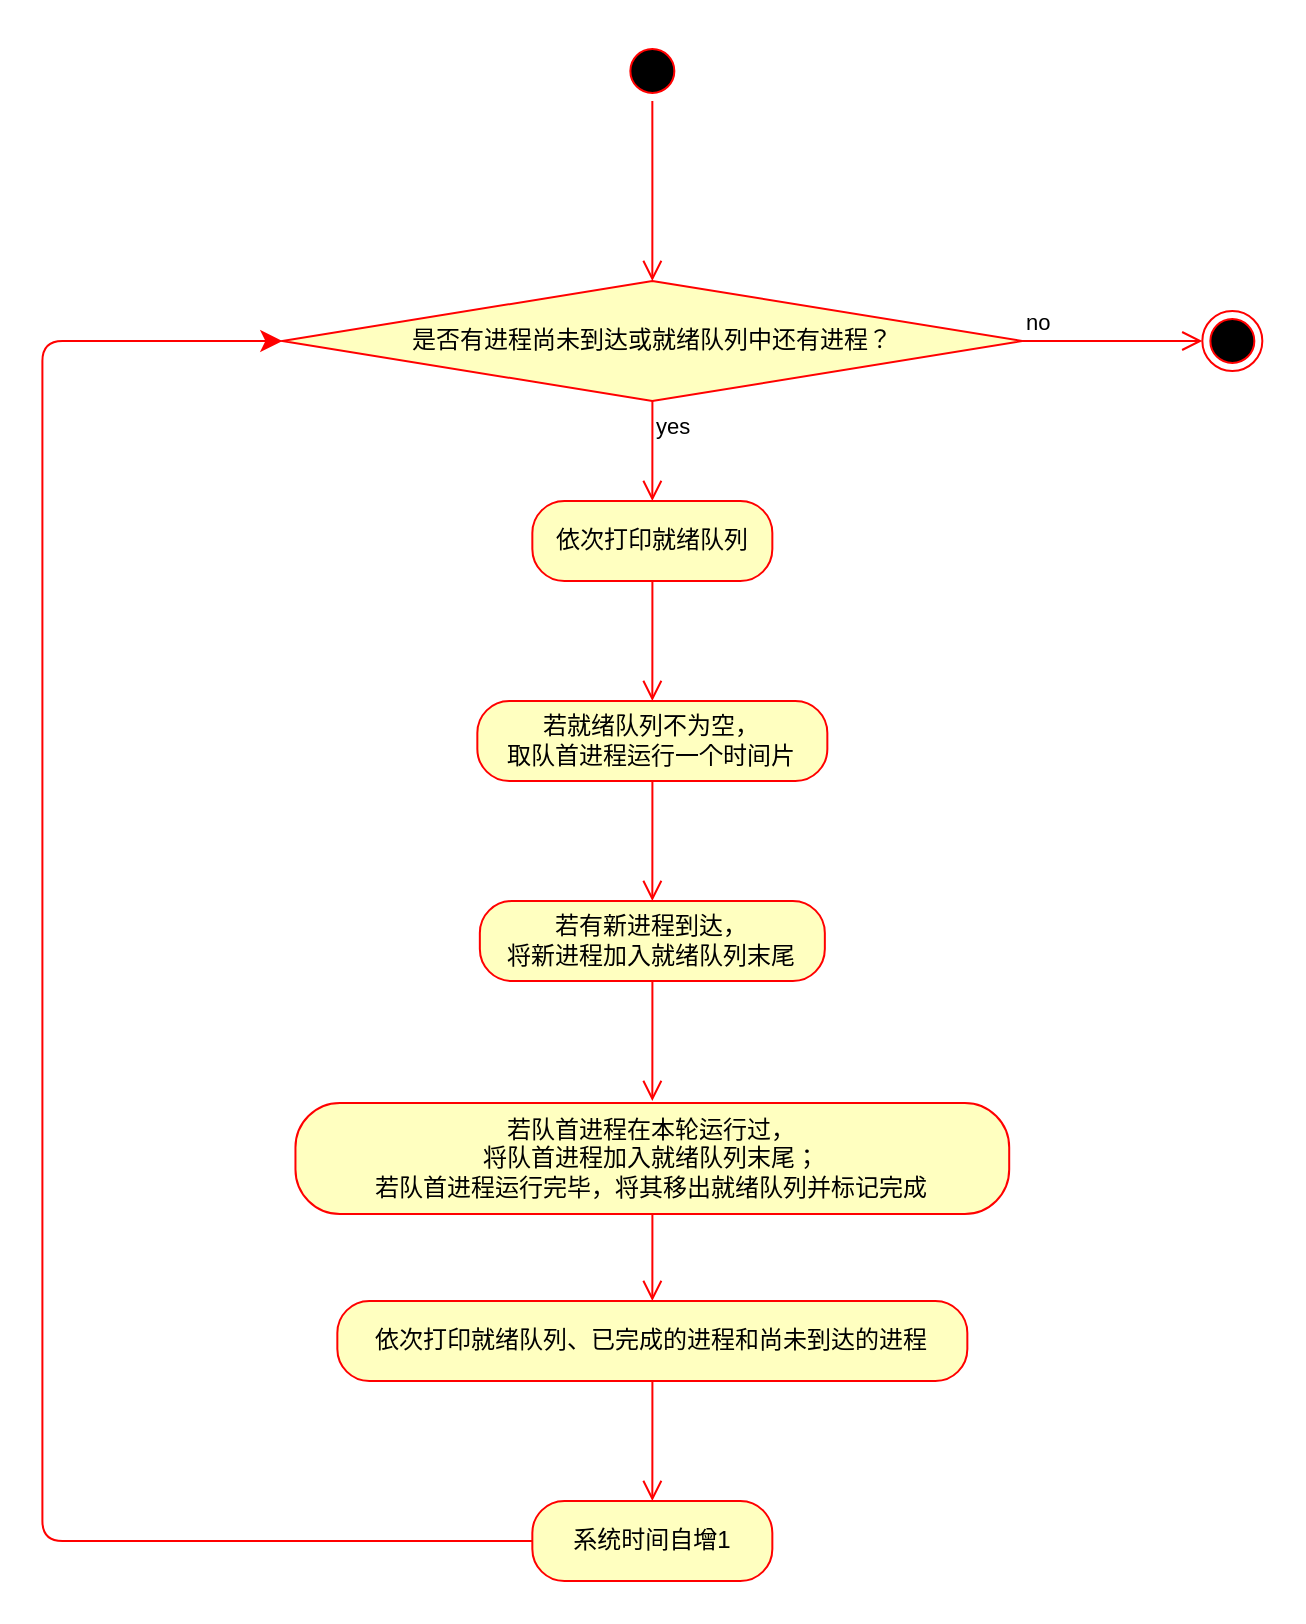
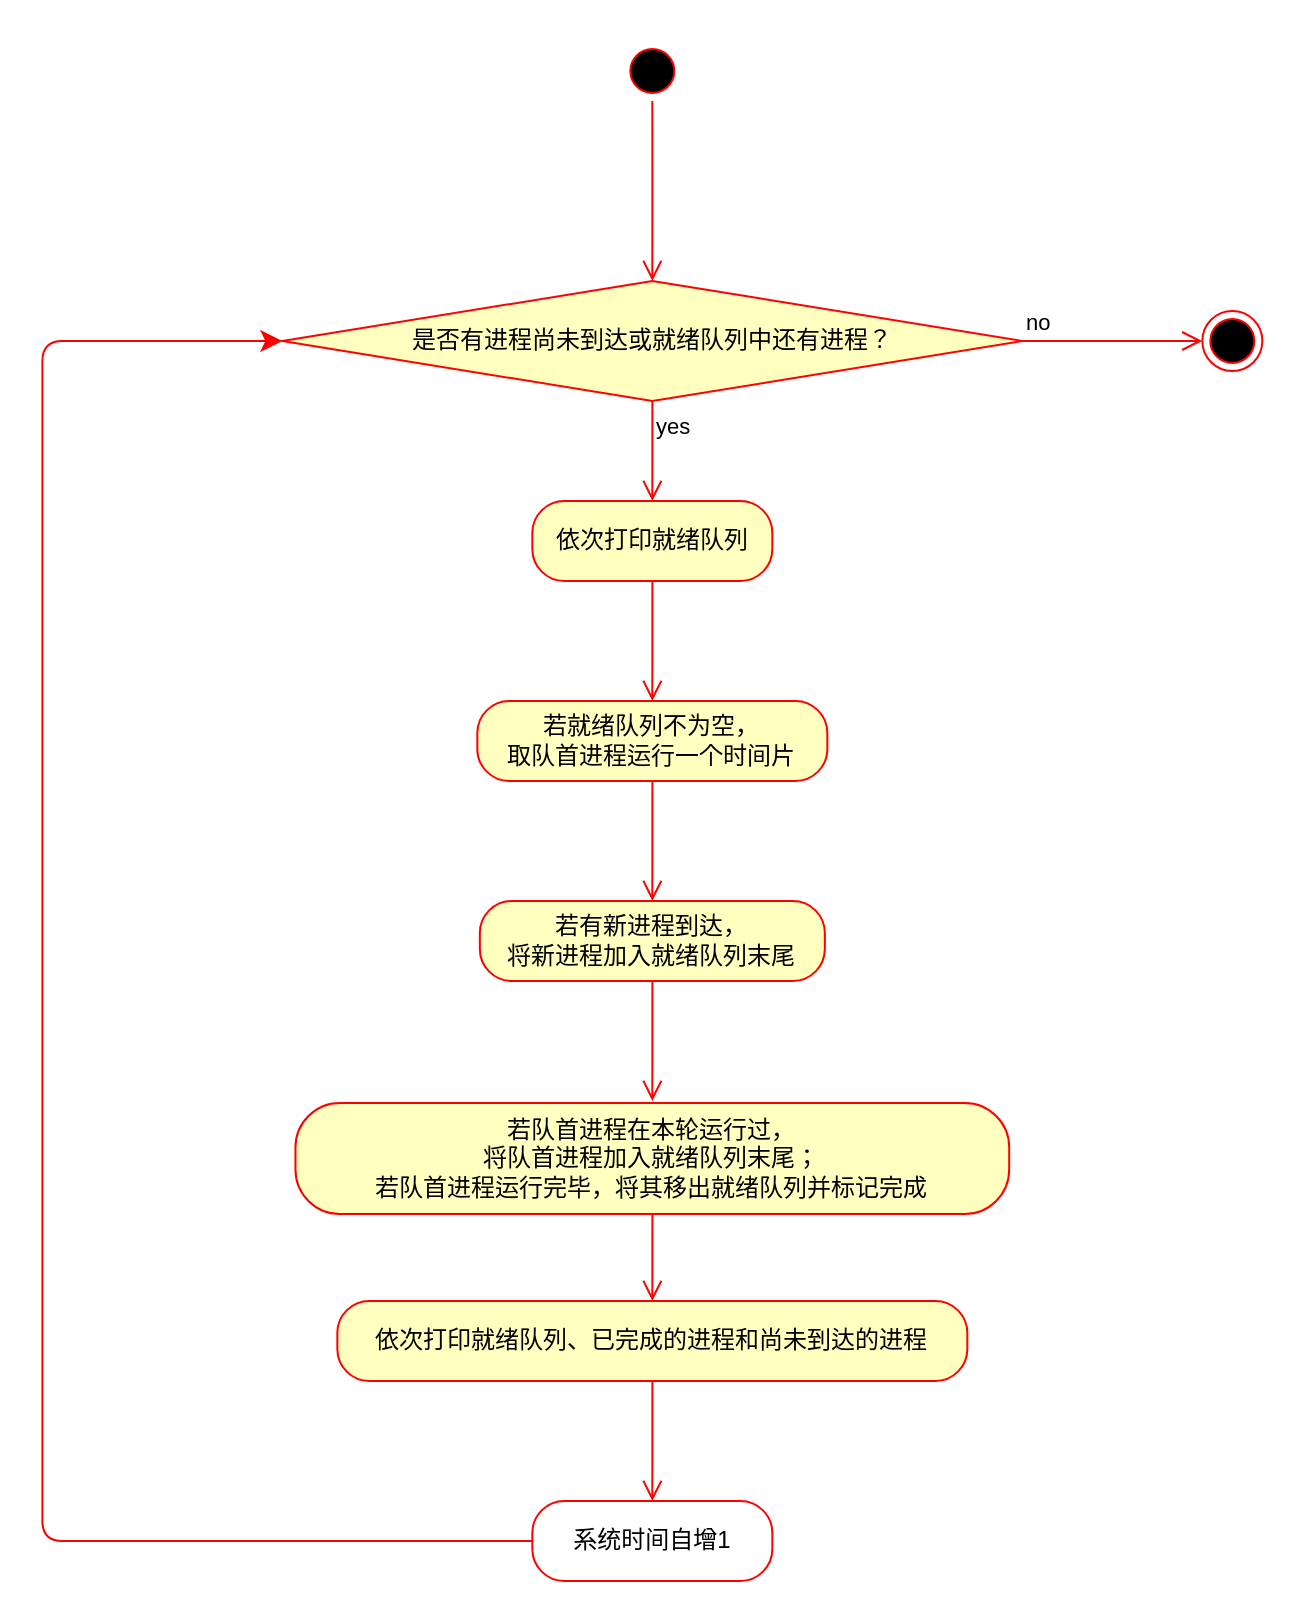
node "系统时间自增1": fillcolor #ffffc0 -> #ffffff
